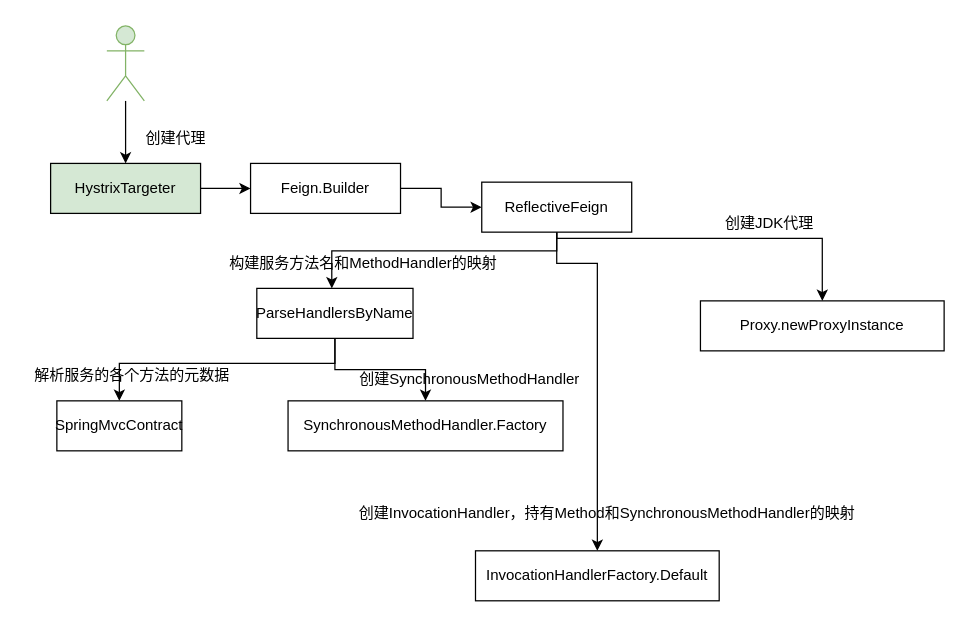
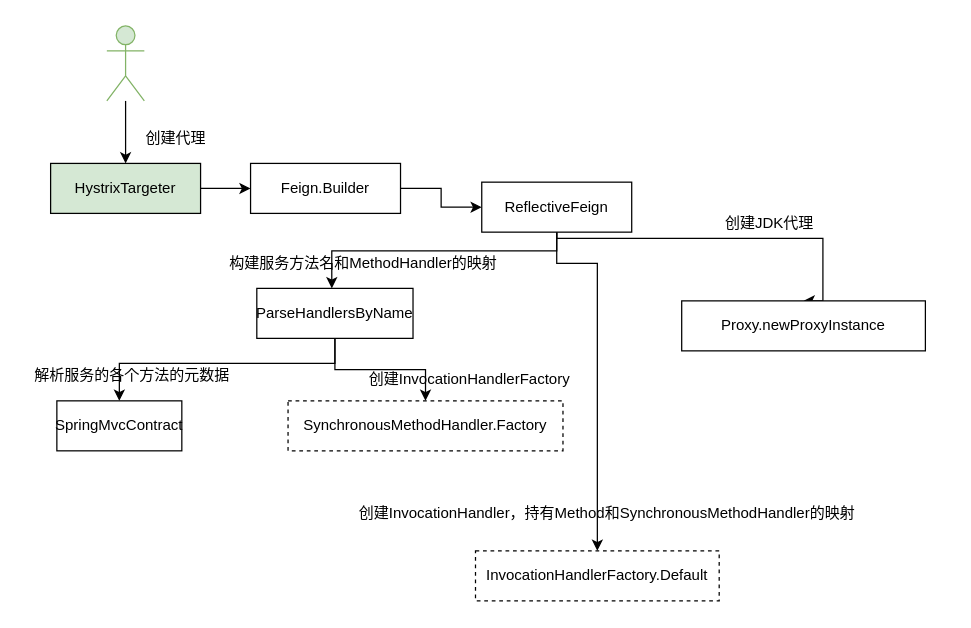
node "Proxy.newProxyInstance": moved (823, 326) -> (804, 326)
node "创建SynchronousMethodHandler": label "创建SynchronousMethodHandler" -> "创建InvocationHandlerFactory"
node "SynchronousMethodHandler.Factory": style solid -> dashed
node "InvocationHandlerFactory.Default": style solid -> dashed
